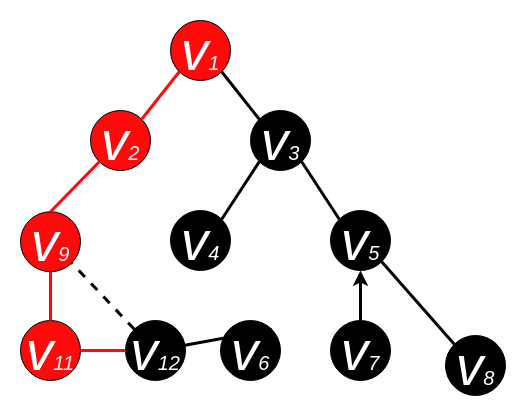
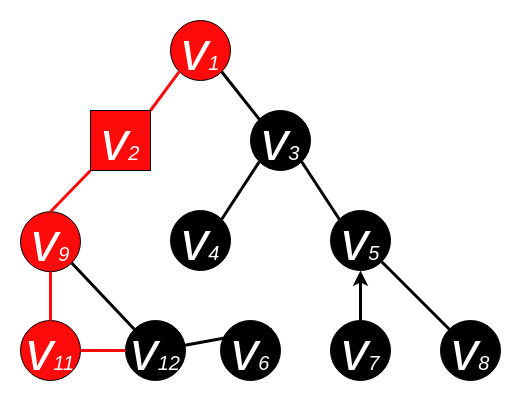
node "v2": shape ellipse -> rectangle
edge "v9" -- "v12": style dashed -> solid
node "v8": moved (476, 366) -> (471, 351)
